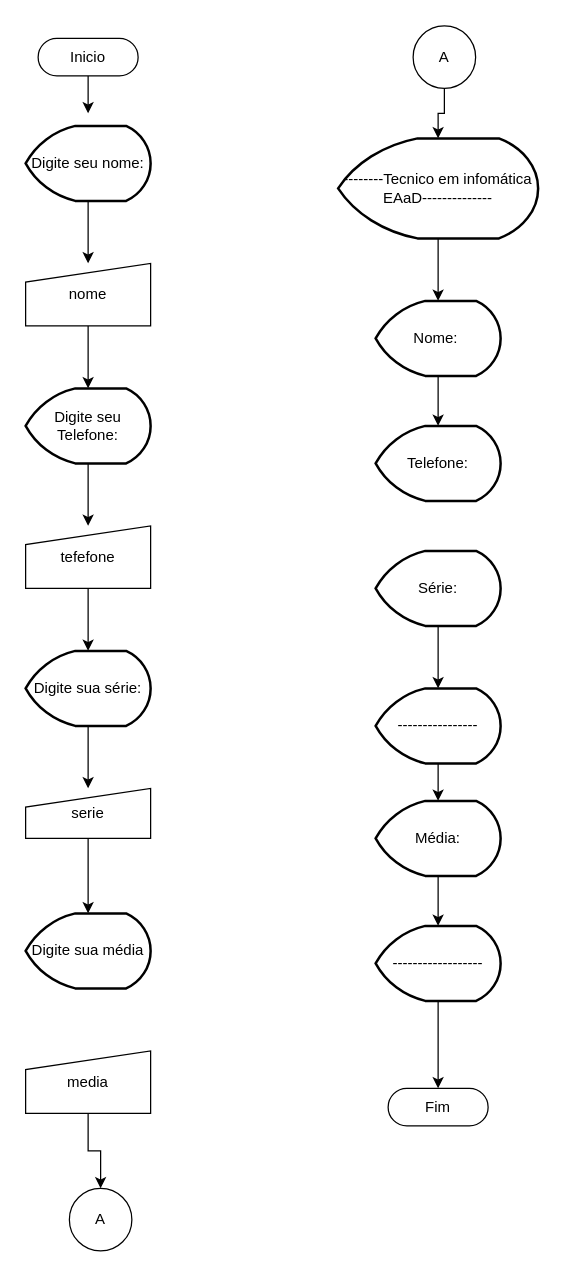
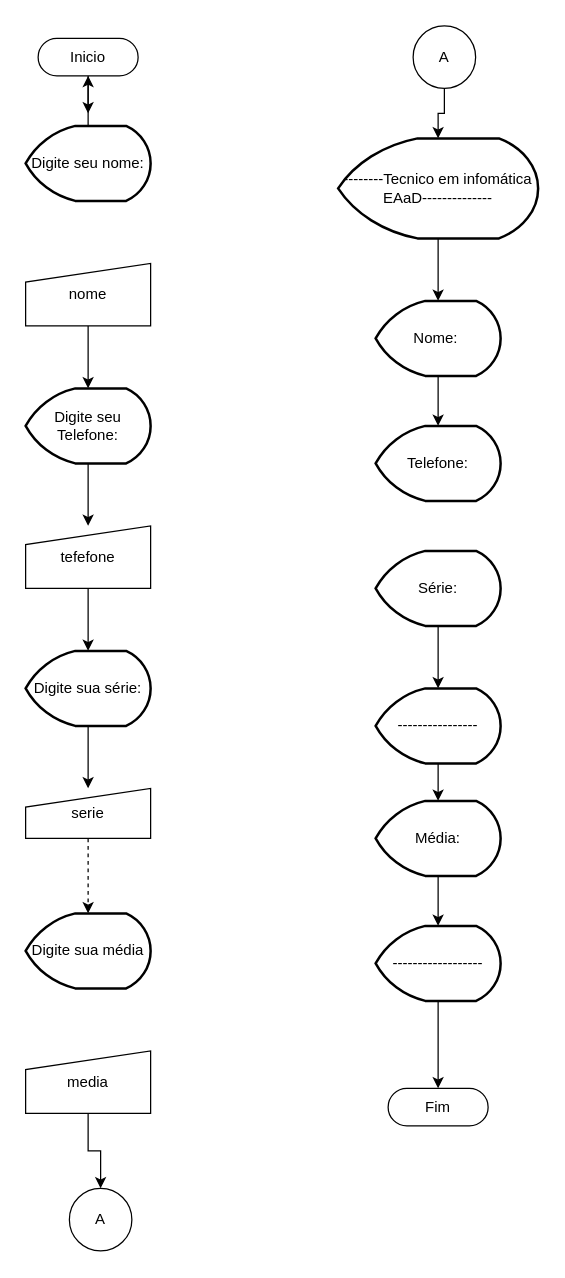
edge "Digite seu nome:" -> "nome": now "Digite seu nome:" -> "Inicio"
edge "serie" -> "Digite sua média": style solid -> dashed
